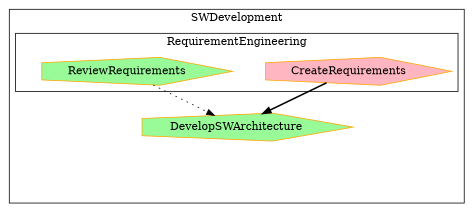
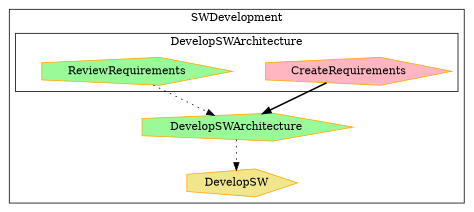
cluster "RequirementEngineering": label "RequirementEngineering" -> "DevelopSWArchitecture"
node "DevelopSW": added
